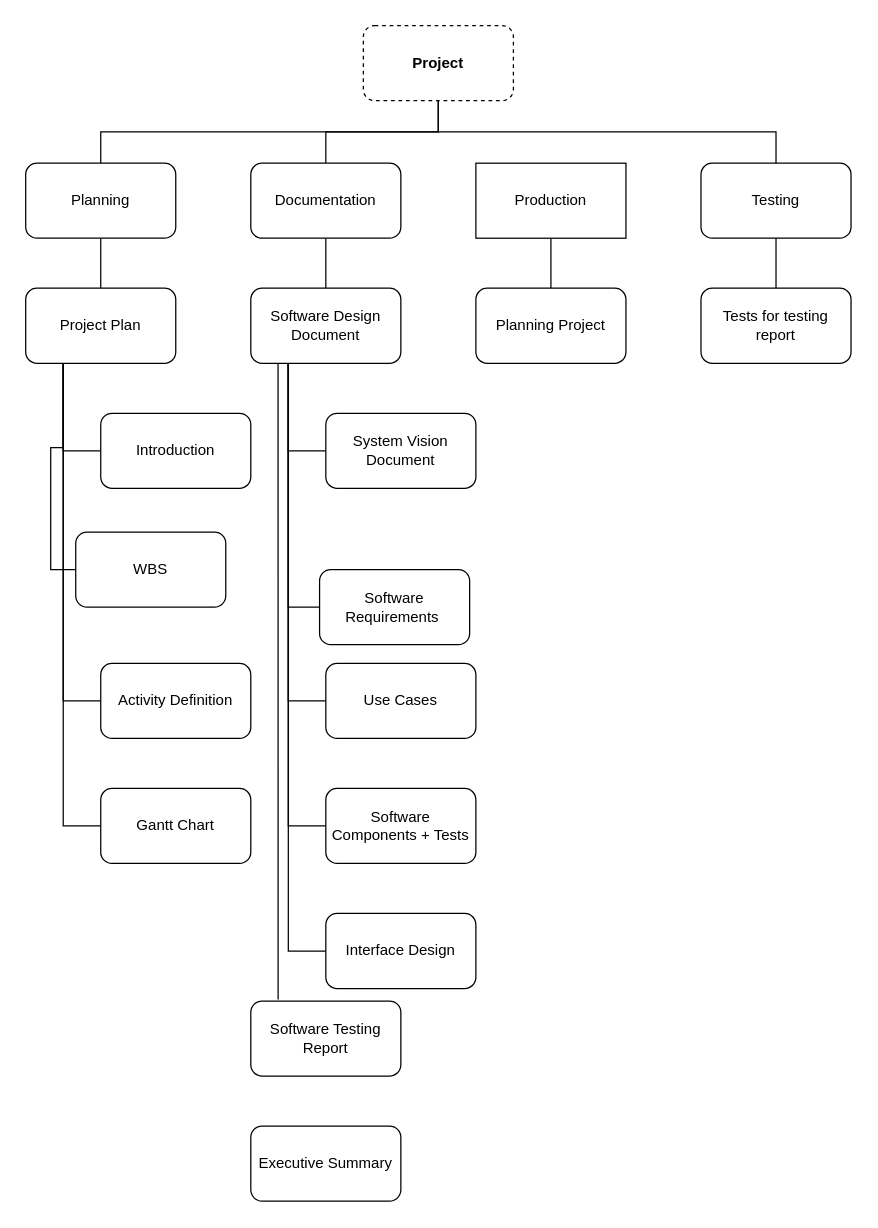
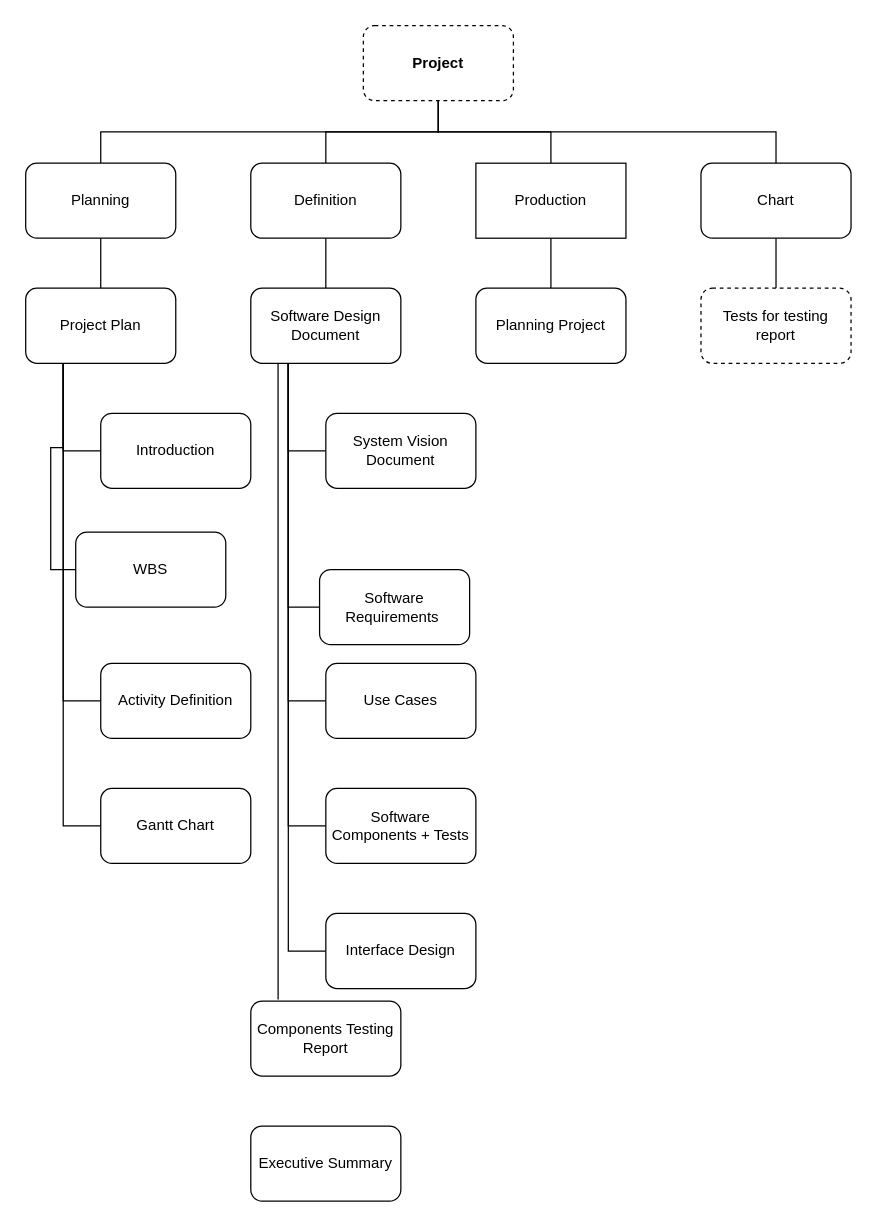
edge "Project" -- "Production": added
node "Documentation": label "Documentation" -> "Definition"
node "Testing": label "Testing" -> "Chart"
node "Tests for testing report": style solid -> dashed
node "Software Testing Report": label "Software Testing Report" -> "Components Testing Report"
